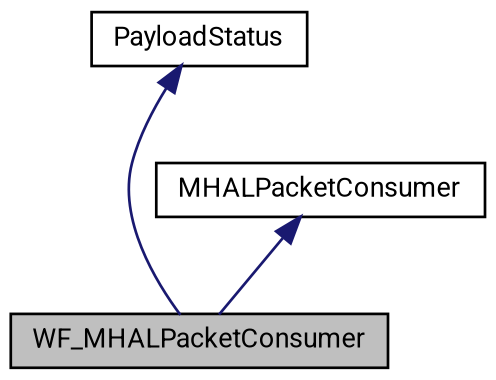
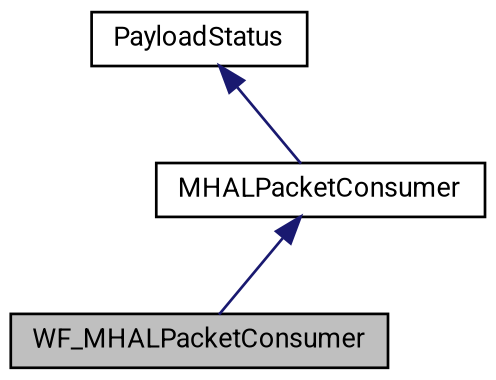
edge "WF_MHALPacketConsumer" -> "PayloadStatus": now "MHALPacketConsumer" -> "PayloadStatus"
